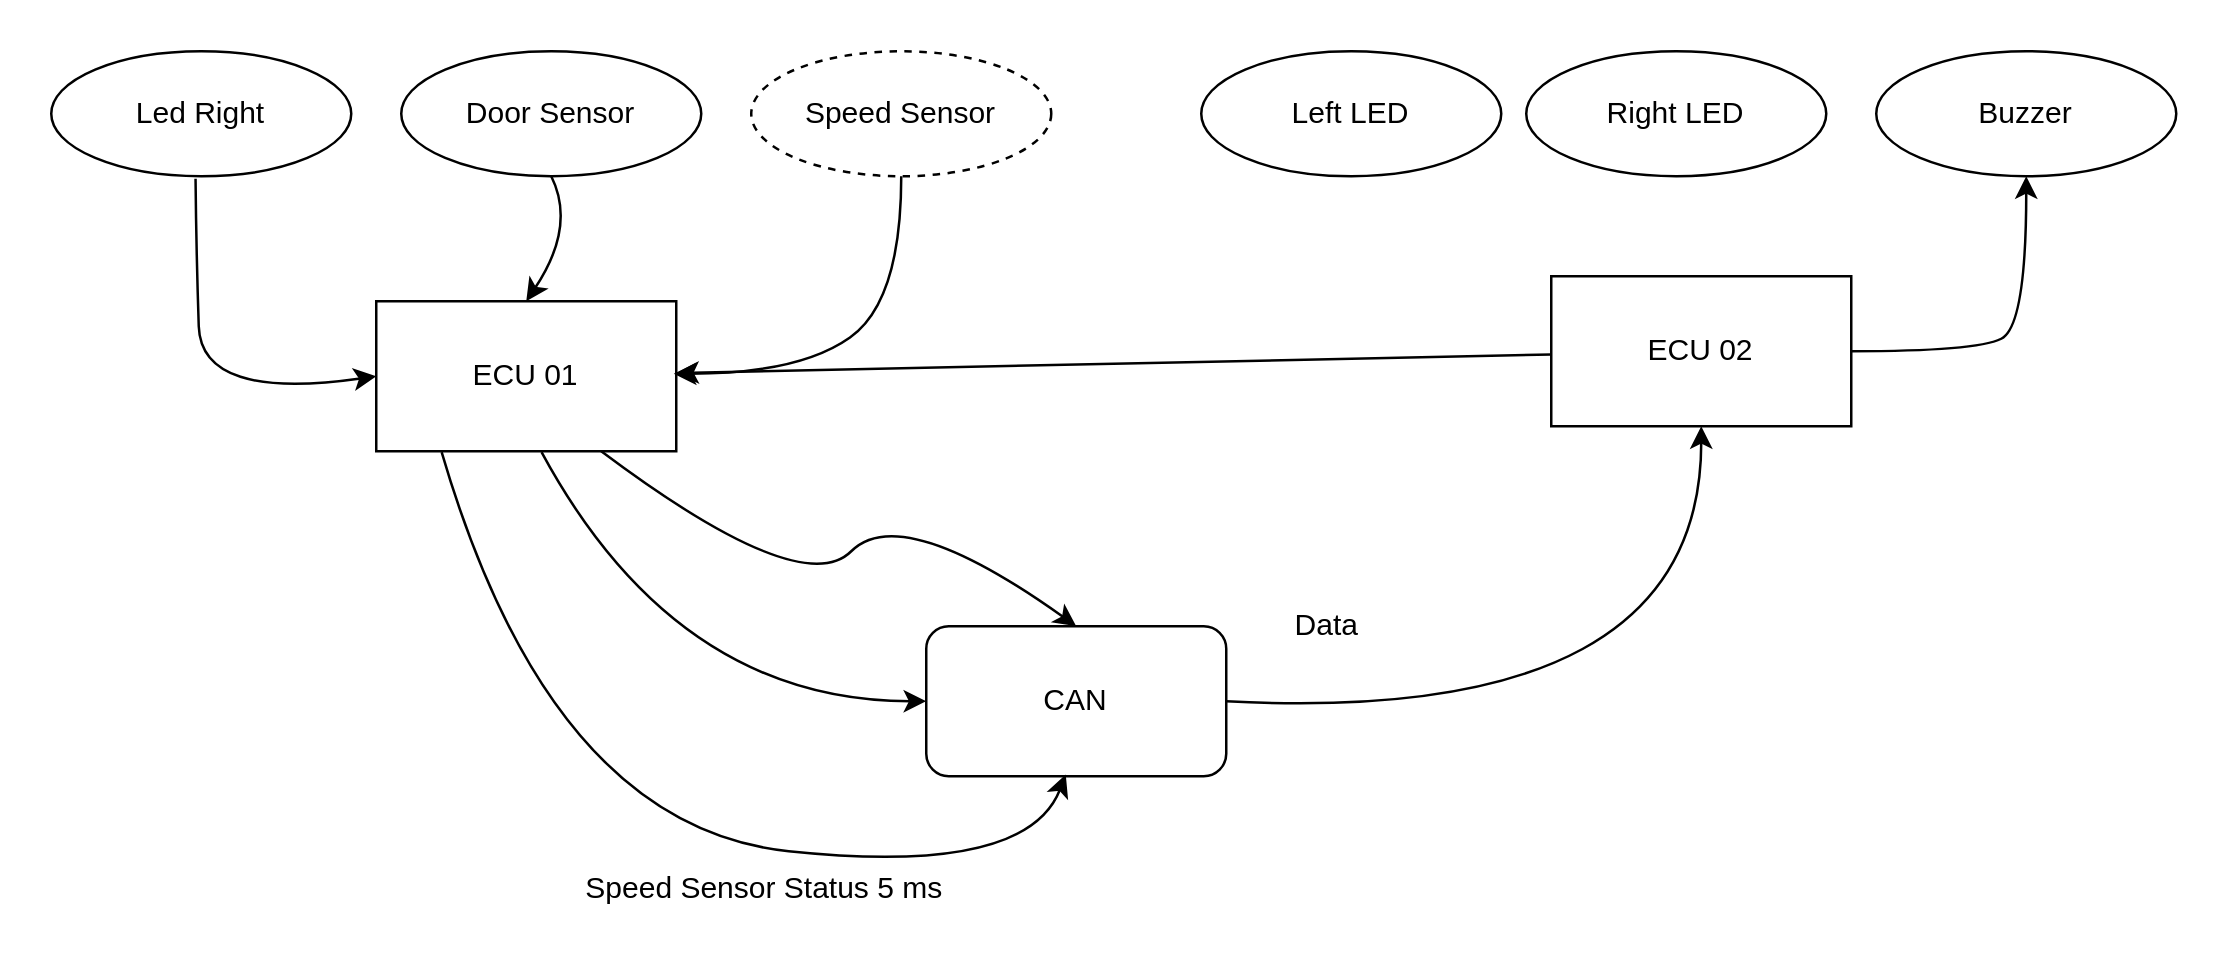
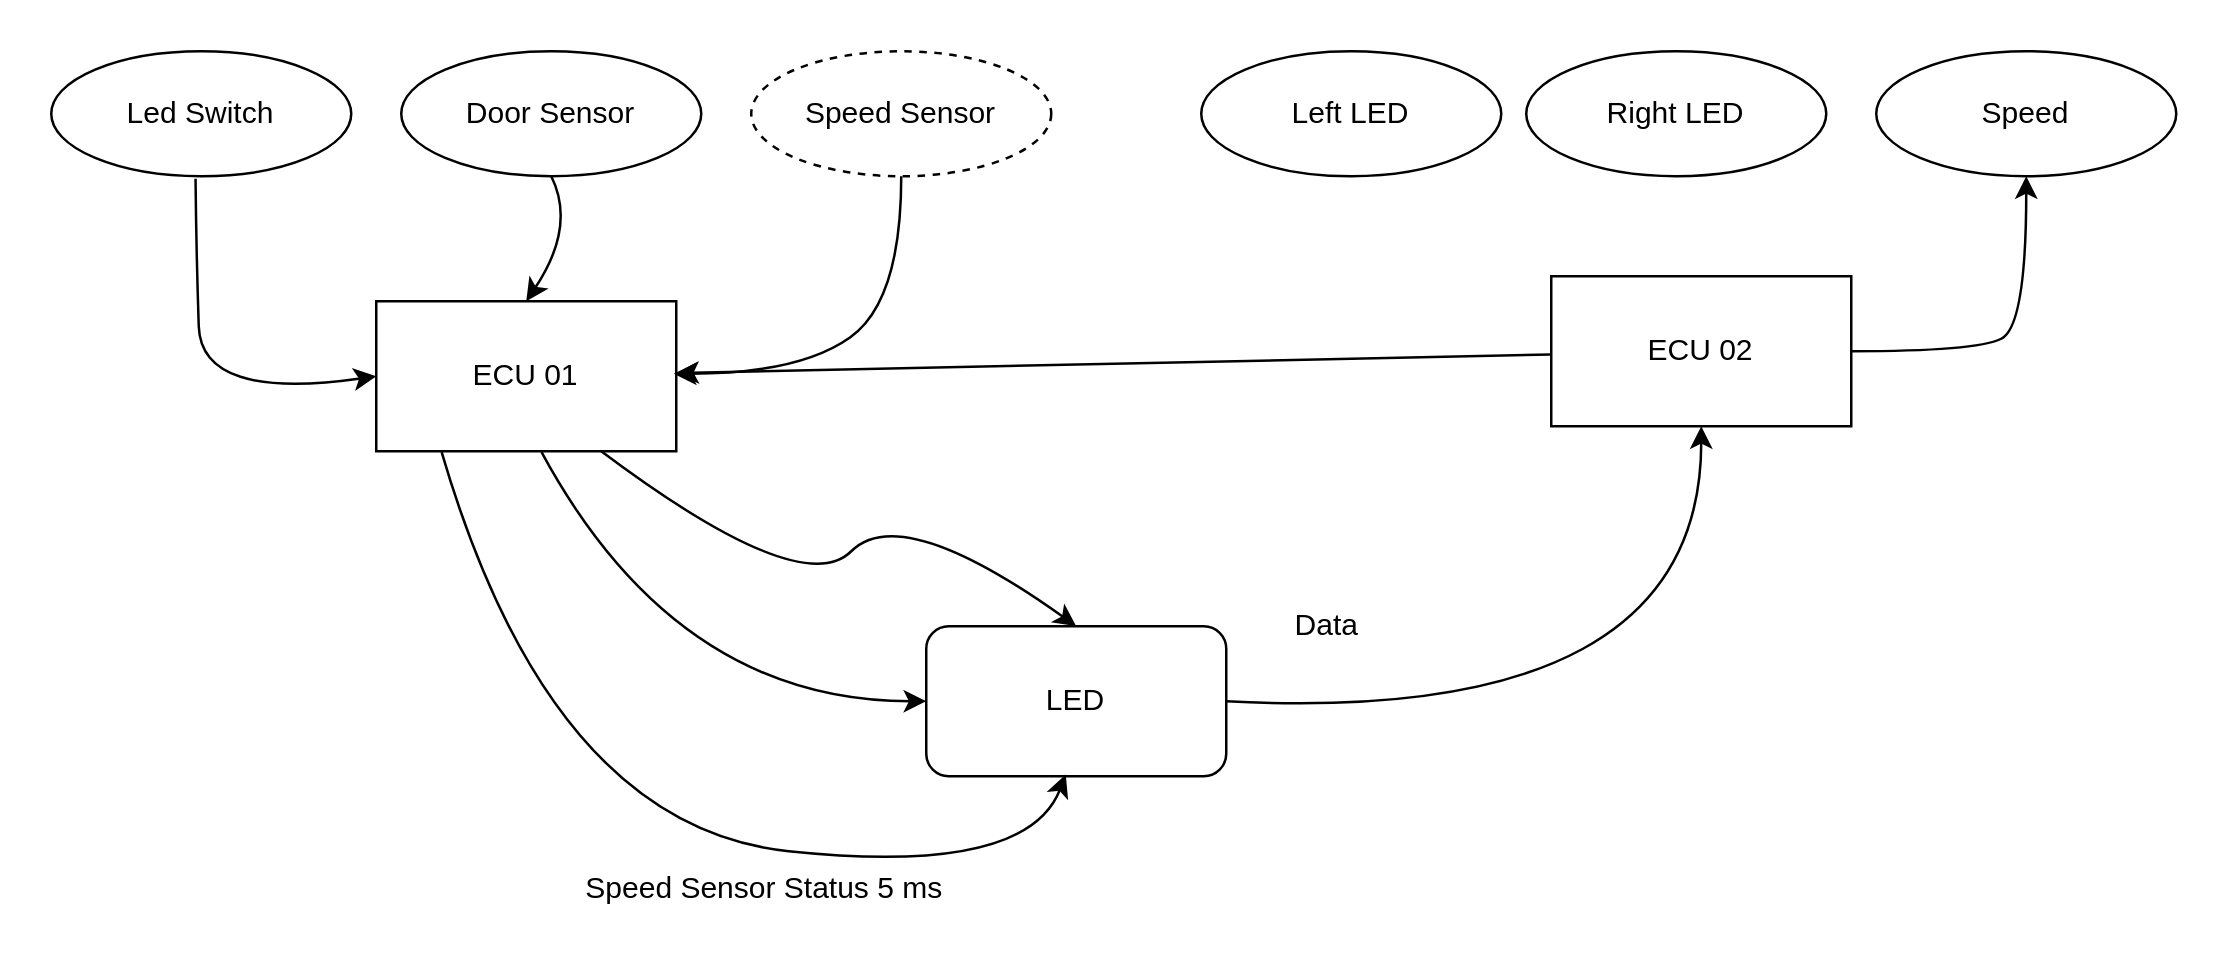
node "Led Right": label "Led Right" -> "Led Switch"
node "Buzzer": label "Buzzer" -> "Speed"
node "CAN": label "CAN" -> "LED"
